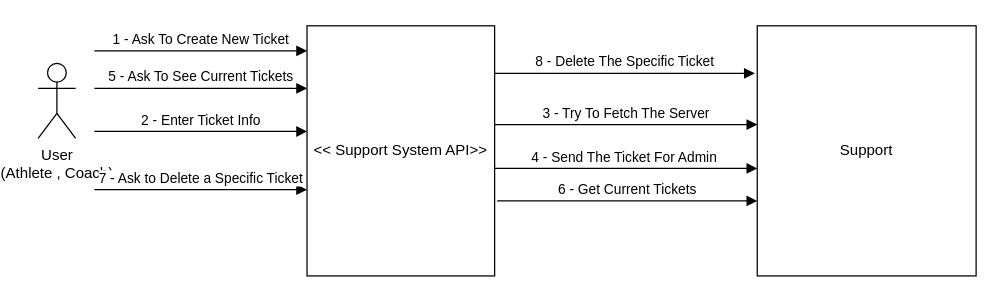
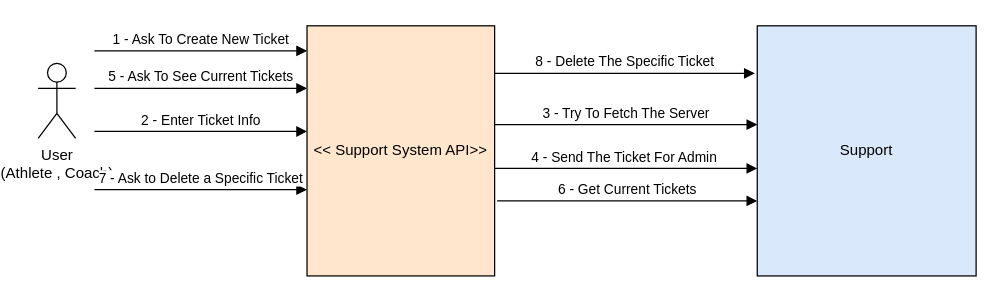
node "<< Support System API>>": fillcolor #ffffff -> #ffe6cc
node "Support": fillcolor #ffffff -> #dae8fc
